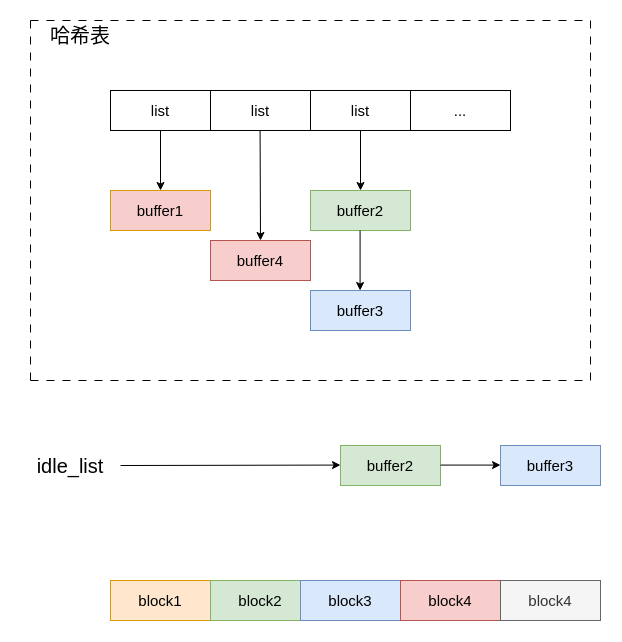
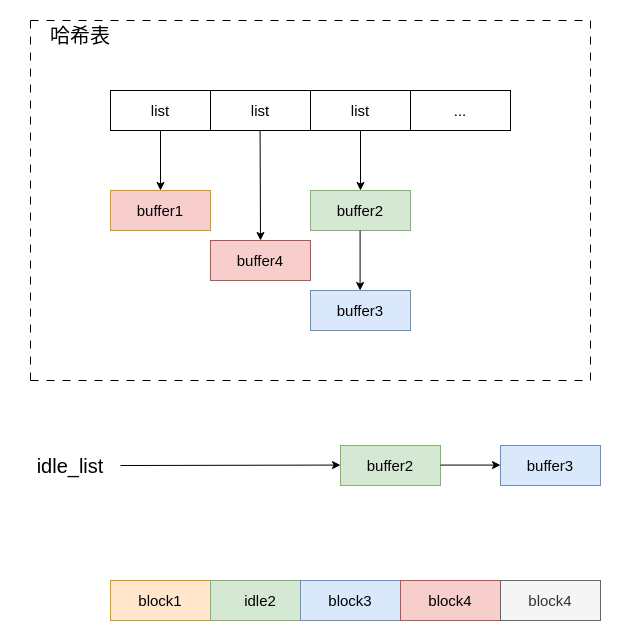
node "block2": label "block2" -> "idle2"
